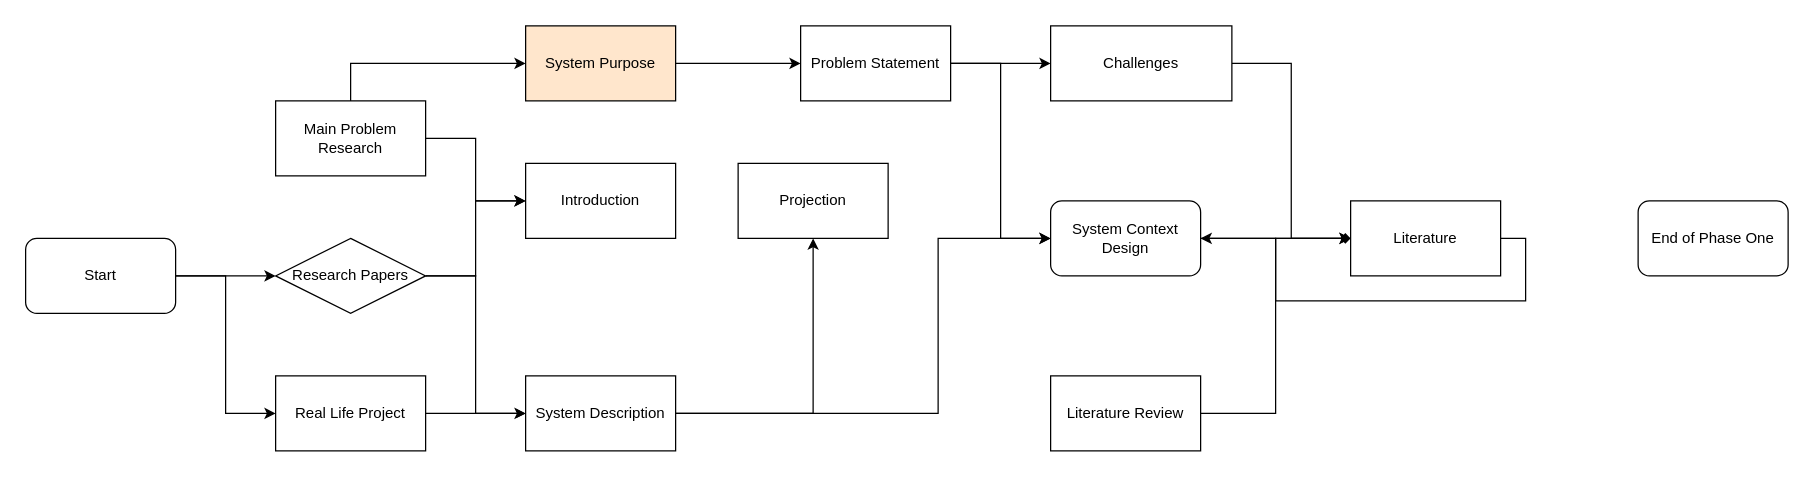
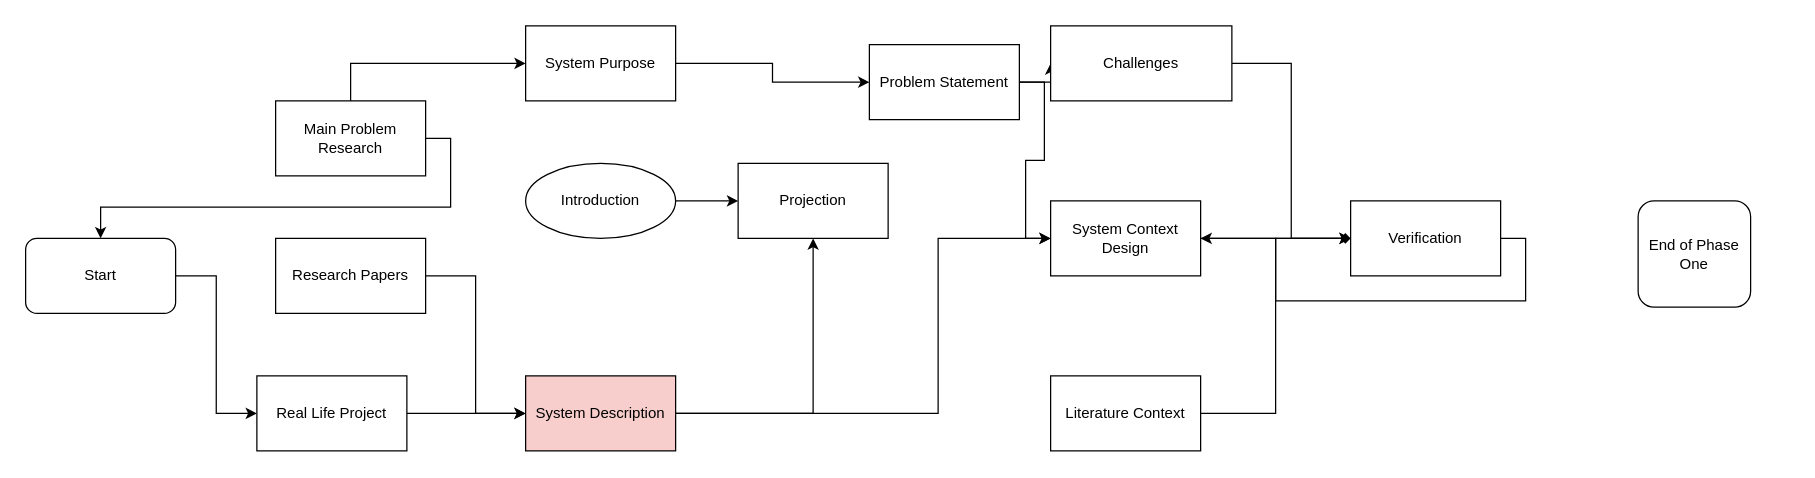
node "System Purpose": fillcolor #ffe6cc -> #ffffff
node "Problem Statement": moved (876, 63) -> (944, 82)
edge "Main Problem Research" -> "Introduction": now "Main Problem Research" -> "Start"
node "Introduction": shape rectangle -> ellipse
edge "Introduction" -> "Projection": added
node "System Context Design": shape rounded rectangle -> rectangle
node "Literature": label "Literature" -> "Verification"
node "End of Phase One": size 150x75 -> 113x106
edge "Research Papers" -> "Introduction": removed
edge "Start" -> "Research Papers": removed
node "Research Papers": shape diamond -> rectangle
edge "Research Papers" -> "System Description": arrowhead open -> classic
node "Real Life Project": moved (351, 413) -> (332, 413)
node "System Description": fillcolor #ffffff -> #f8cecc
node "Literature Review": label "Literature Review" -> "Literature Context"
